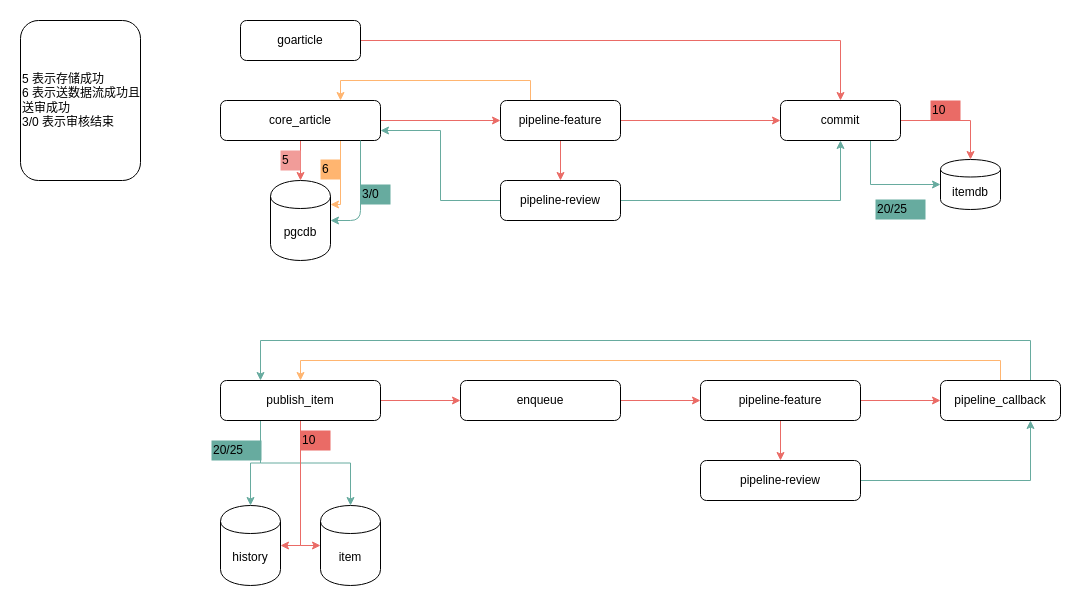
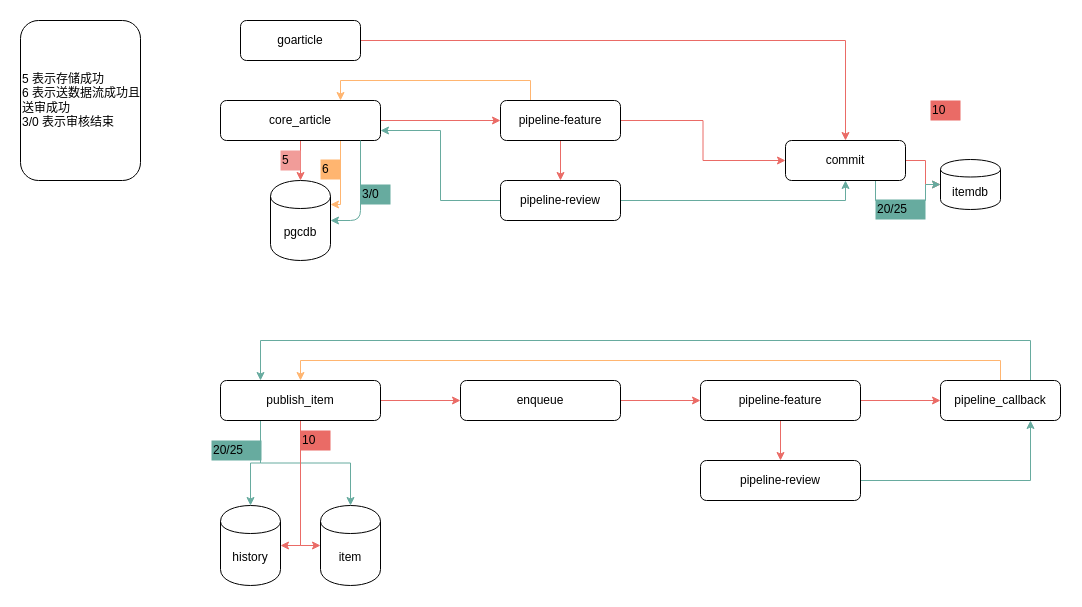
node "commit": moved (841, 121) -> (846, 161)
